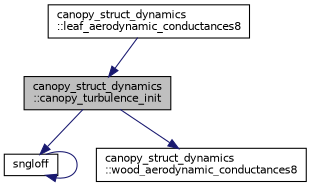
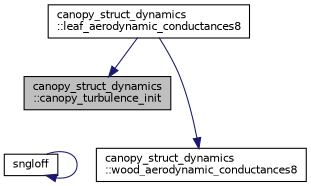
edge "canopy_struct_dynamics ::canopy_turbulence_init" -> "canopy_struct_dynamics ::wood_aerodynamic_conductances8": now "canopy_struct_dynamics ::leaf_aerodynamic_conductances8" -> "canopy_struct_dynamics ::wood_aerodynamic_conductances8"
edge "canopy_struct_dynamics ::canopy_turbulence_init" -> "sngloff": removed
